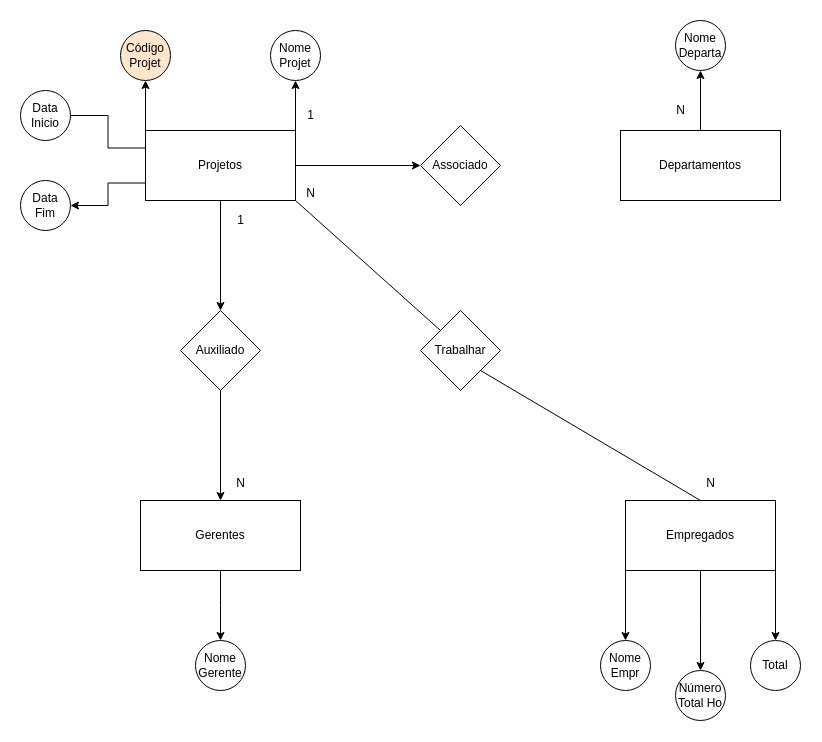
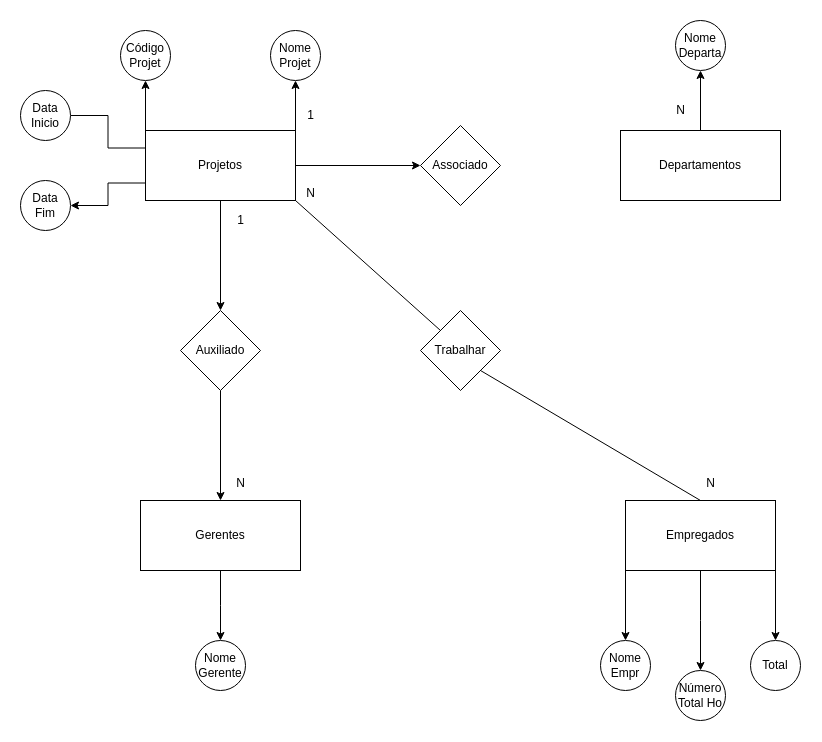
node "Código Projet": fillcolor #ffe6cc -> #ffffff
